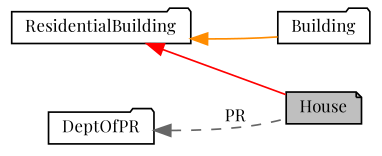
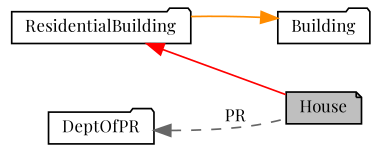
edge "Building" -> "ResidentialBuilding": reversed
